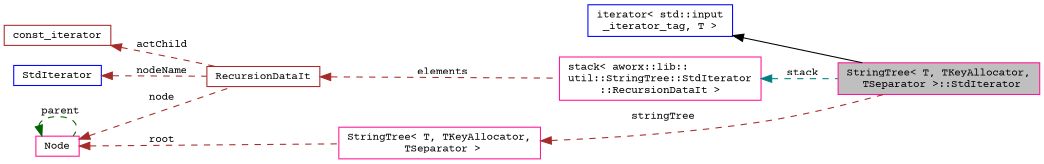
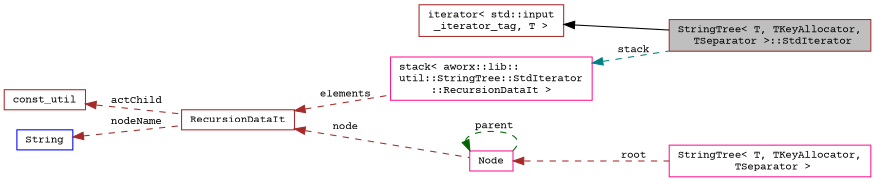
node "iterator< std::input _iterator_tag, T >": color blue -> brown
node "const_iterator": label "const_iterator" -> "const_util"
node "StdIterator": label "StdIterator" -> "String"
node "StringTree< T, TKeyAllocator, TSeparator >::StdIterator": color deeppink -> brown
edge "RecursionDataIt" -> "Node": reversed
edge "StringTree< T, TKeyAllocator, TSeparator >::StdIterator" -> "StringTree< T, TKeyAllocator, TSeparator >": removed, label "stringTree"
